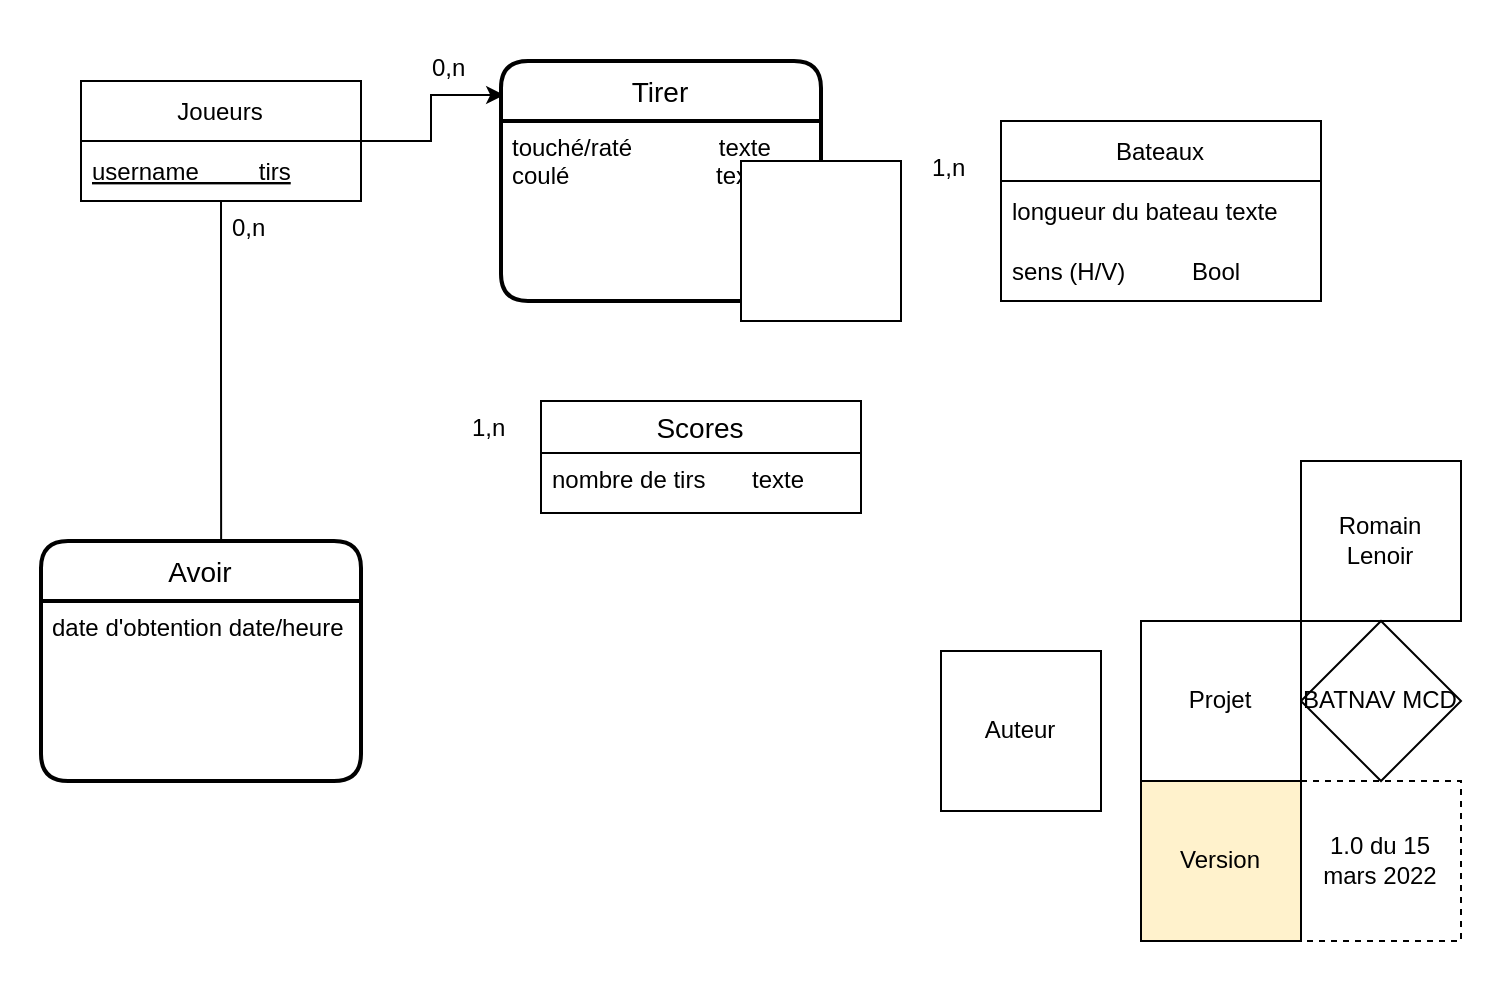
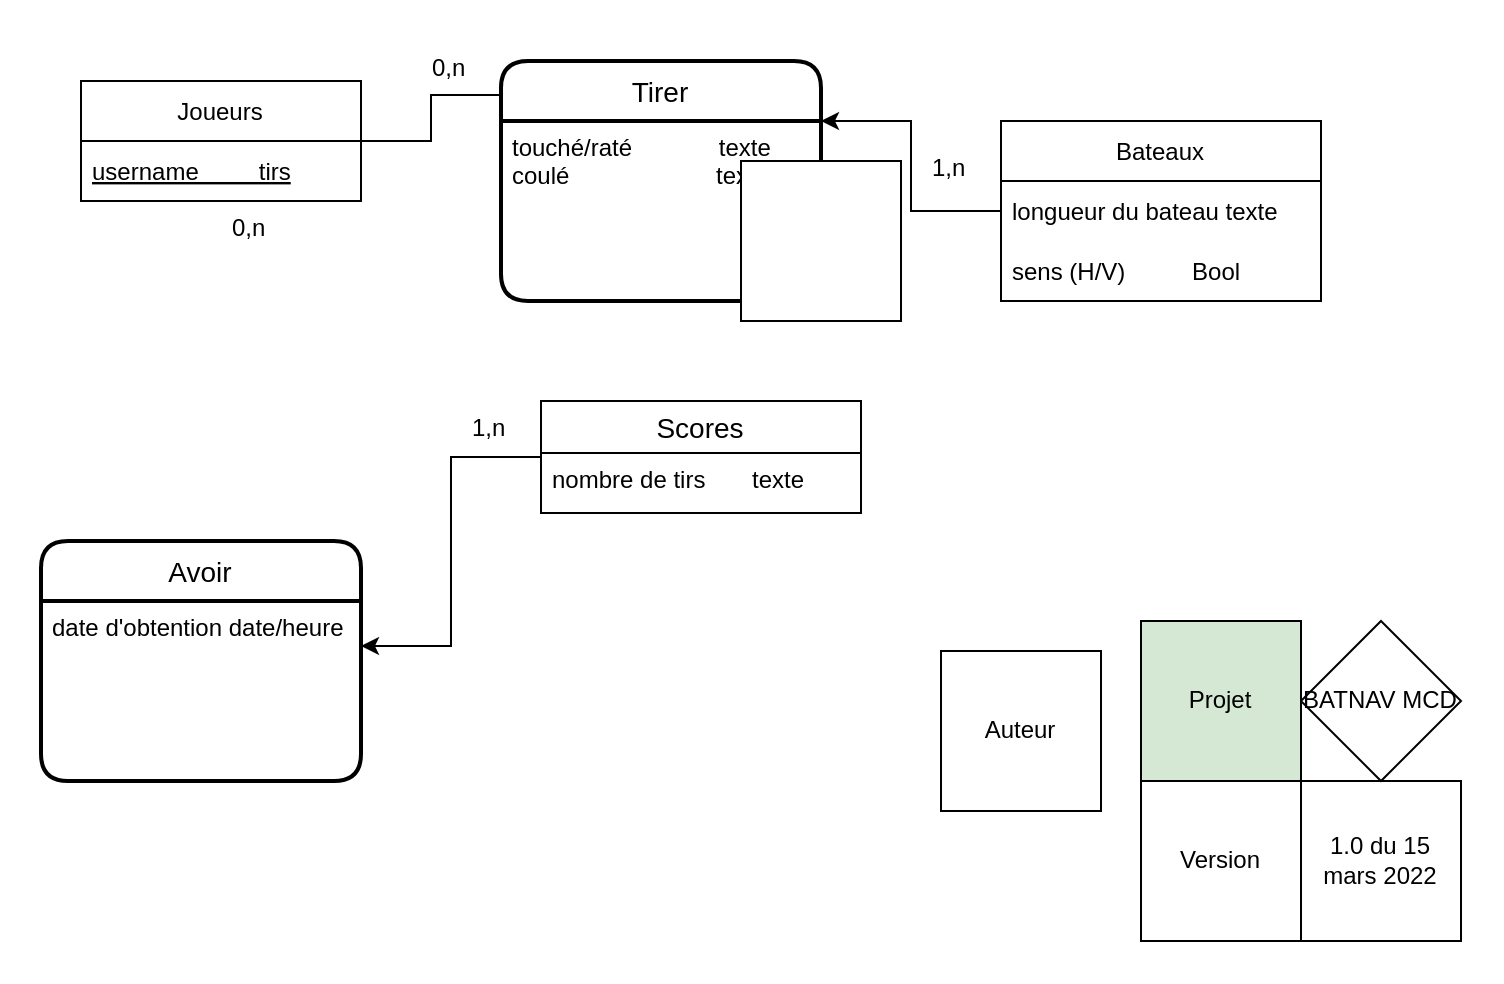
edge "Joueurs" -> "Tirer": arrowhead classic -> none
edge "Bateaux" -> "Tirer": added
edge "Joueurs" -> "Avoir": removed
node "Romain Lenoir": removed
edge "Scores" -> "date d'obtention date/heure": added
node "Projet": fillcolor #ffffff -> #d5e8d4
node "Version": fillcolor #fff2cc -> #ffffff
node "1.0 du 15 mars 2022": style dashed -> solid
